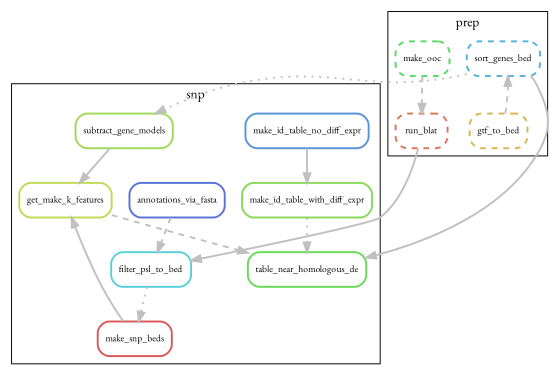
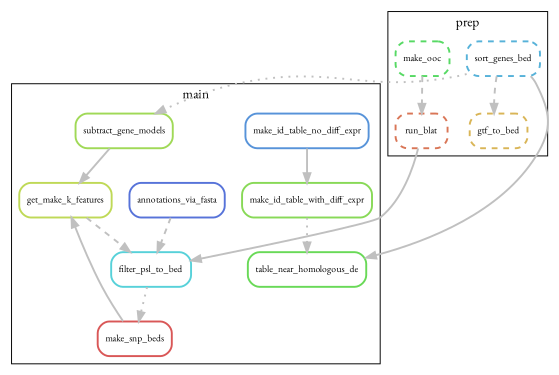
cluster "snp": label "snp" -> "main"
edge "gtf_to_bed" -> "sort_genes_bed": reversed
edge "get_make_k_features" -> "table_near_homologous_de": now "get_make_k_features" -> "filter_psl_to_bed"
